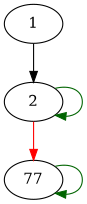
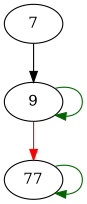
node "1": label "1" -> "7"
node "2": label "2" -> "9"
